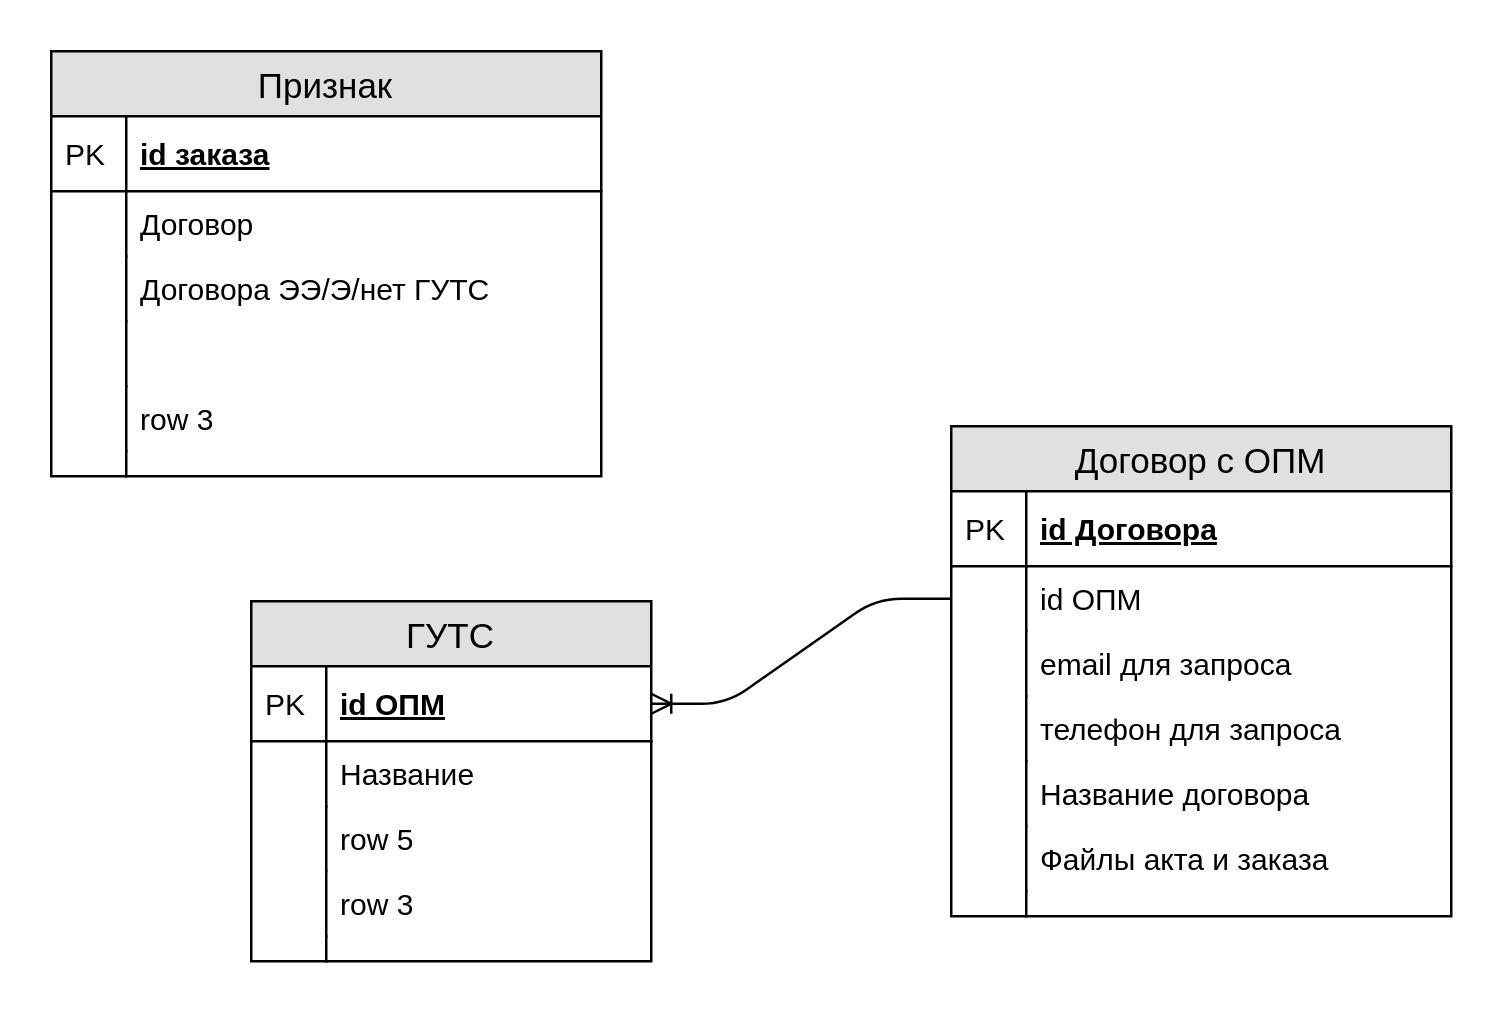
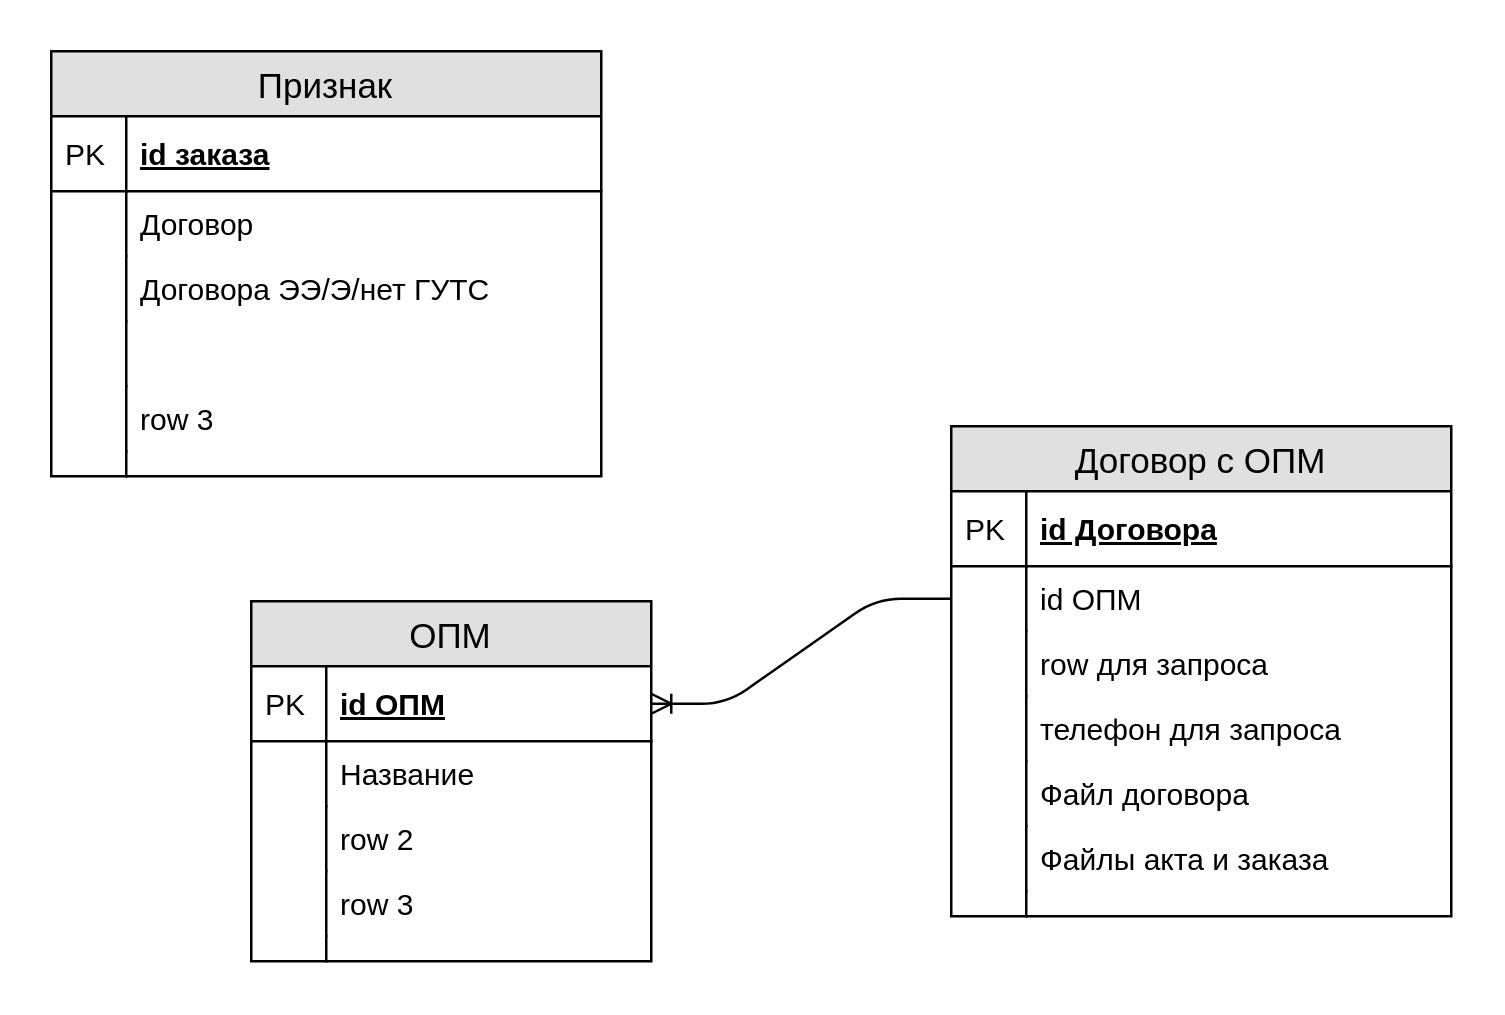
node "ГУТС": label "ГУТС" -> "ОПМ"
node "email для запроса": label "email для запроса" -> "row для запроса"
node "Название договора": label "Название договора" -> "Файл договора"
node "row 5": label "row 5" -> "row 2"
